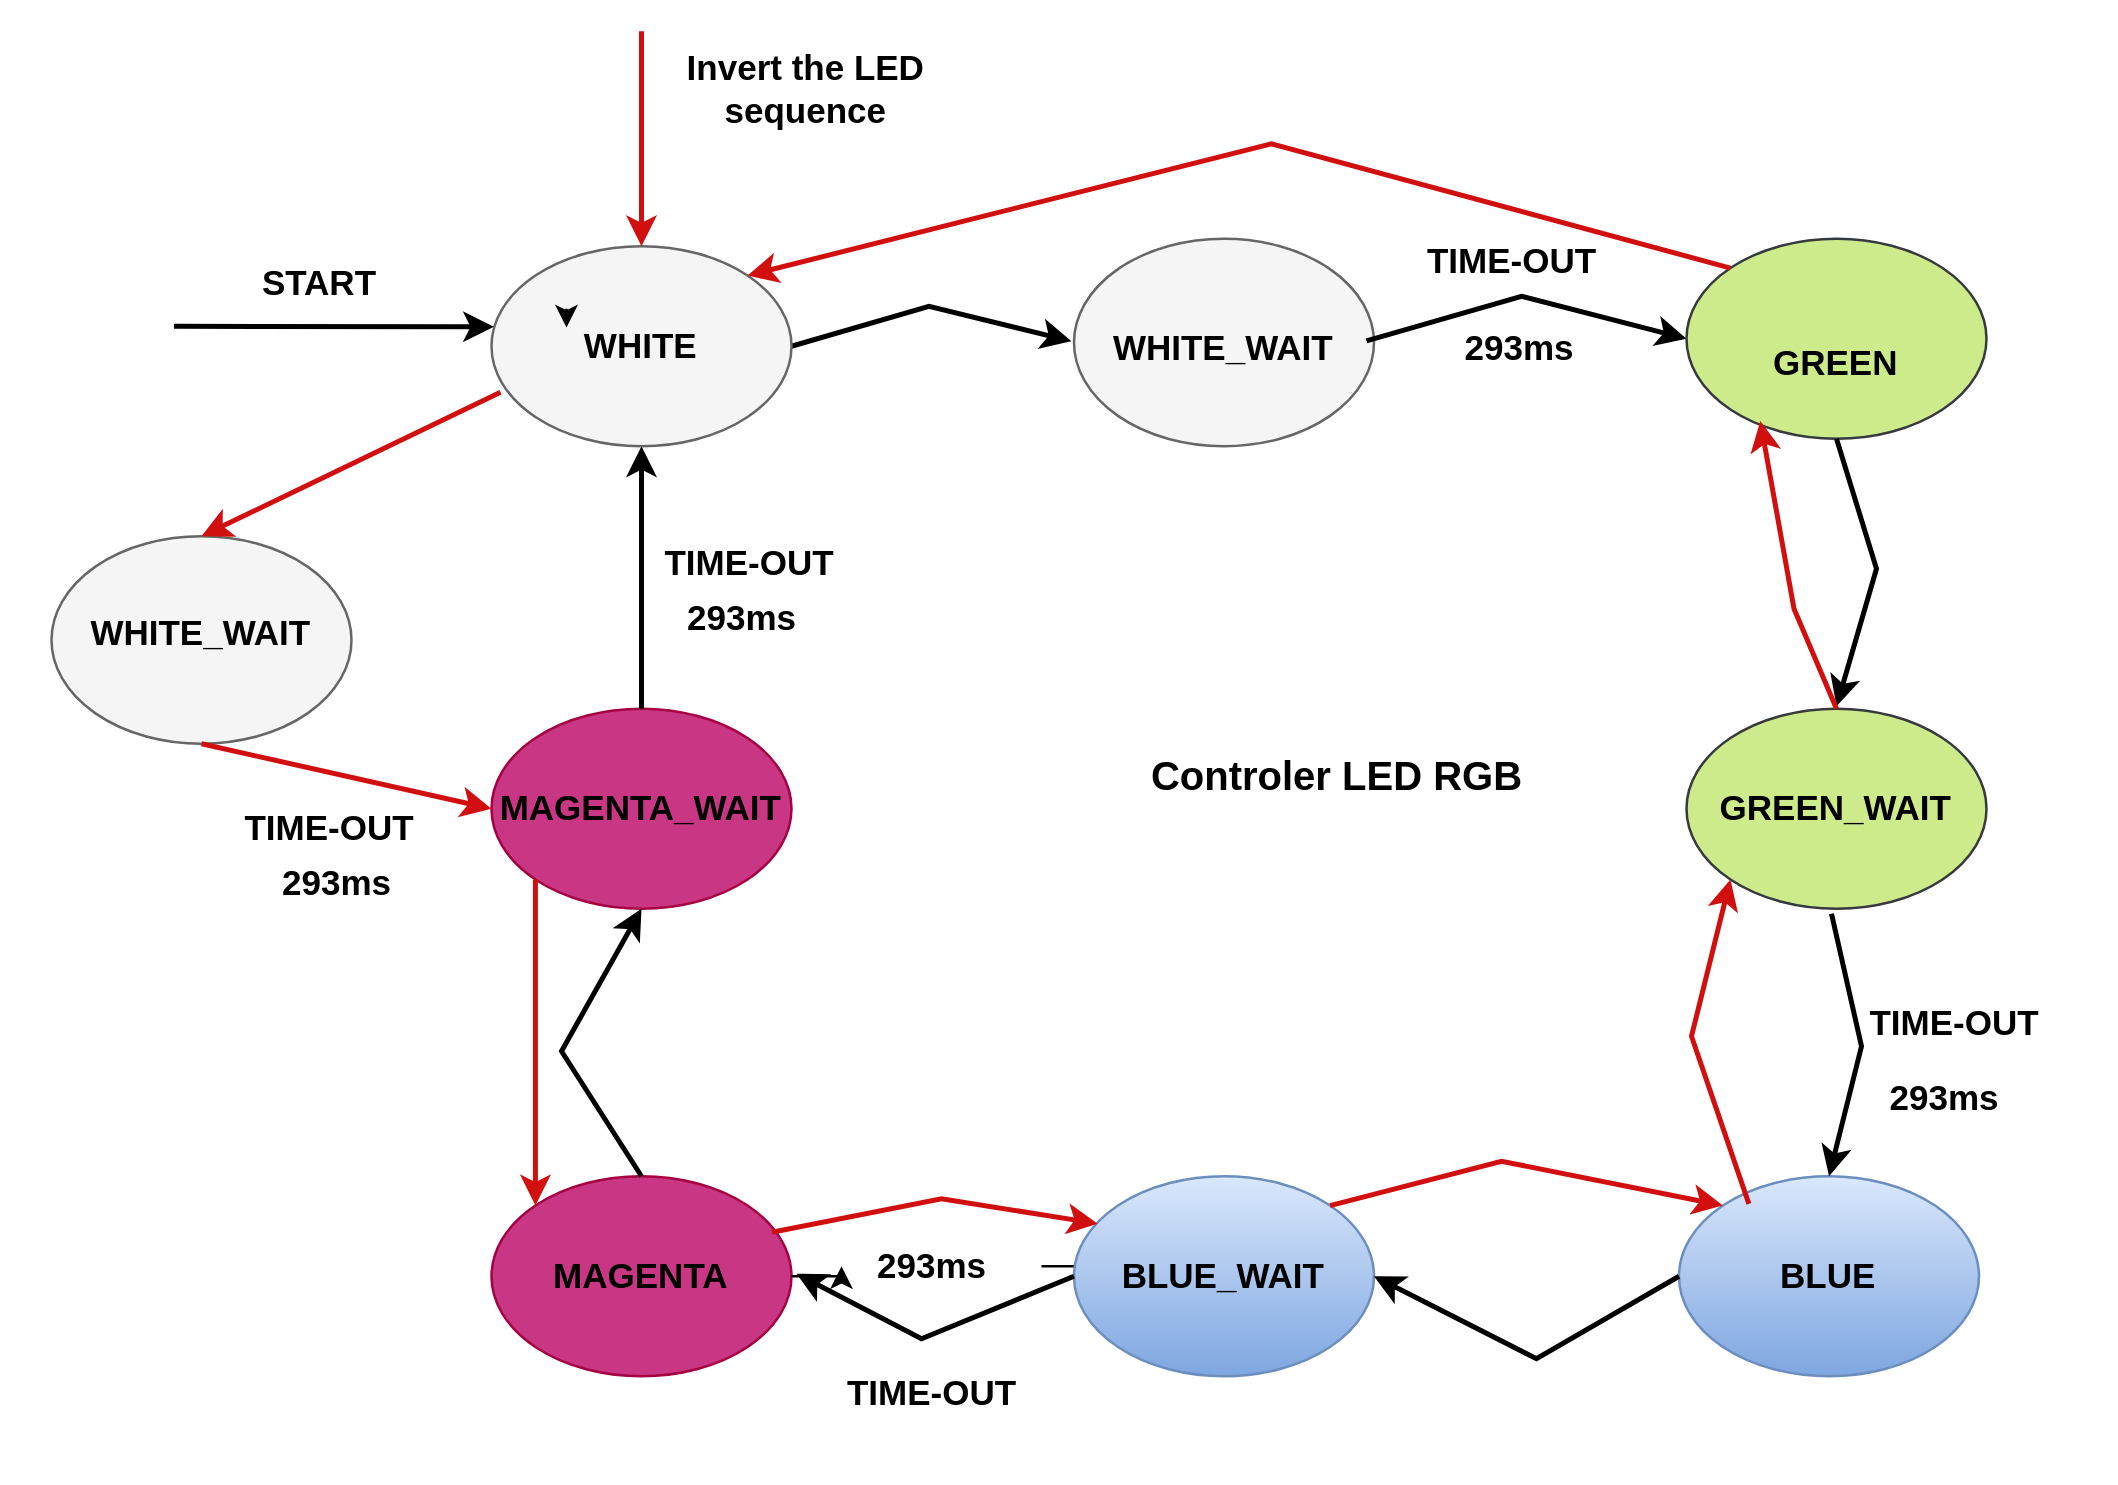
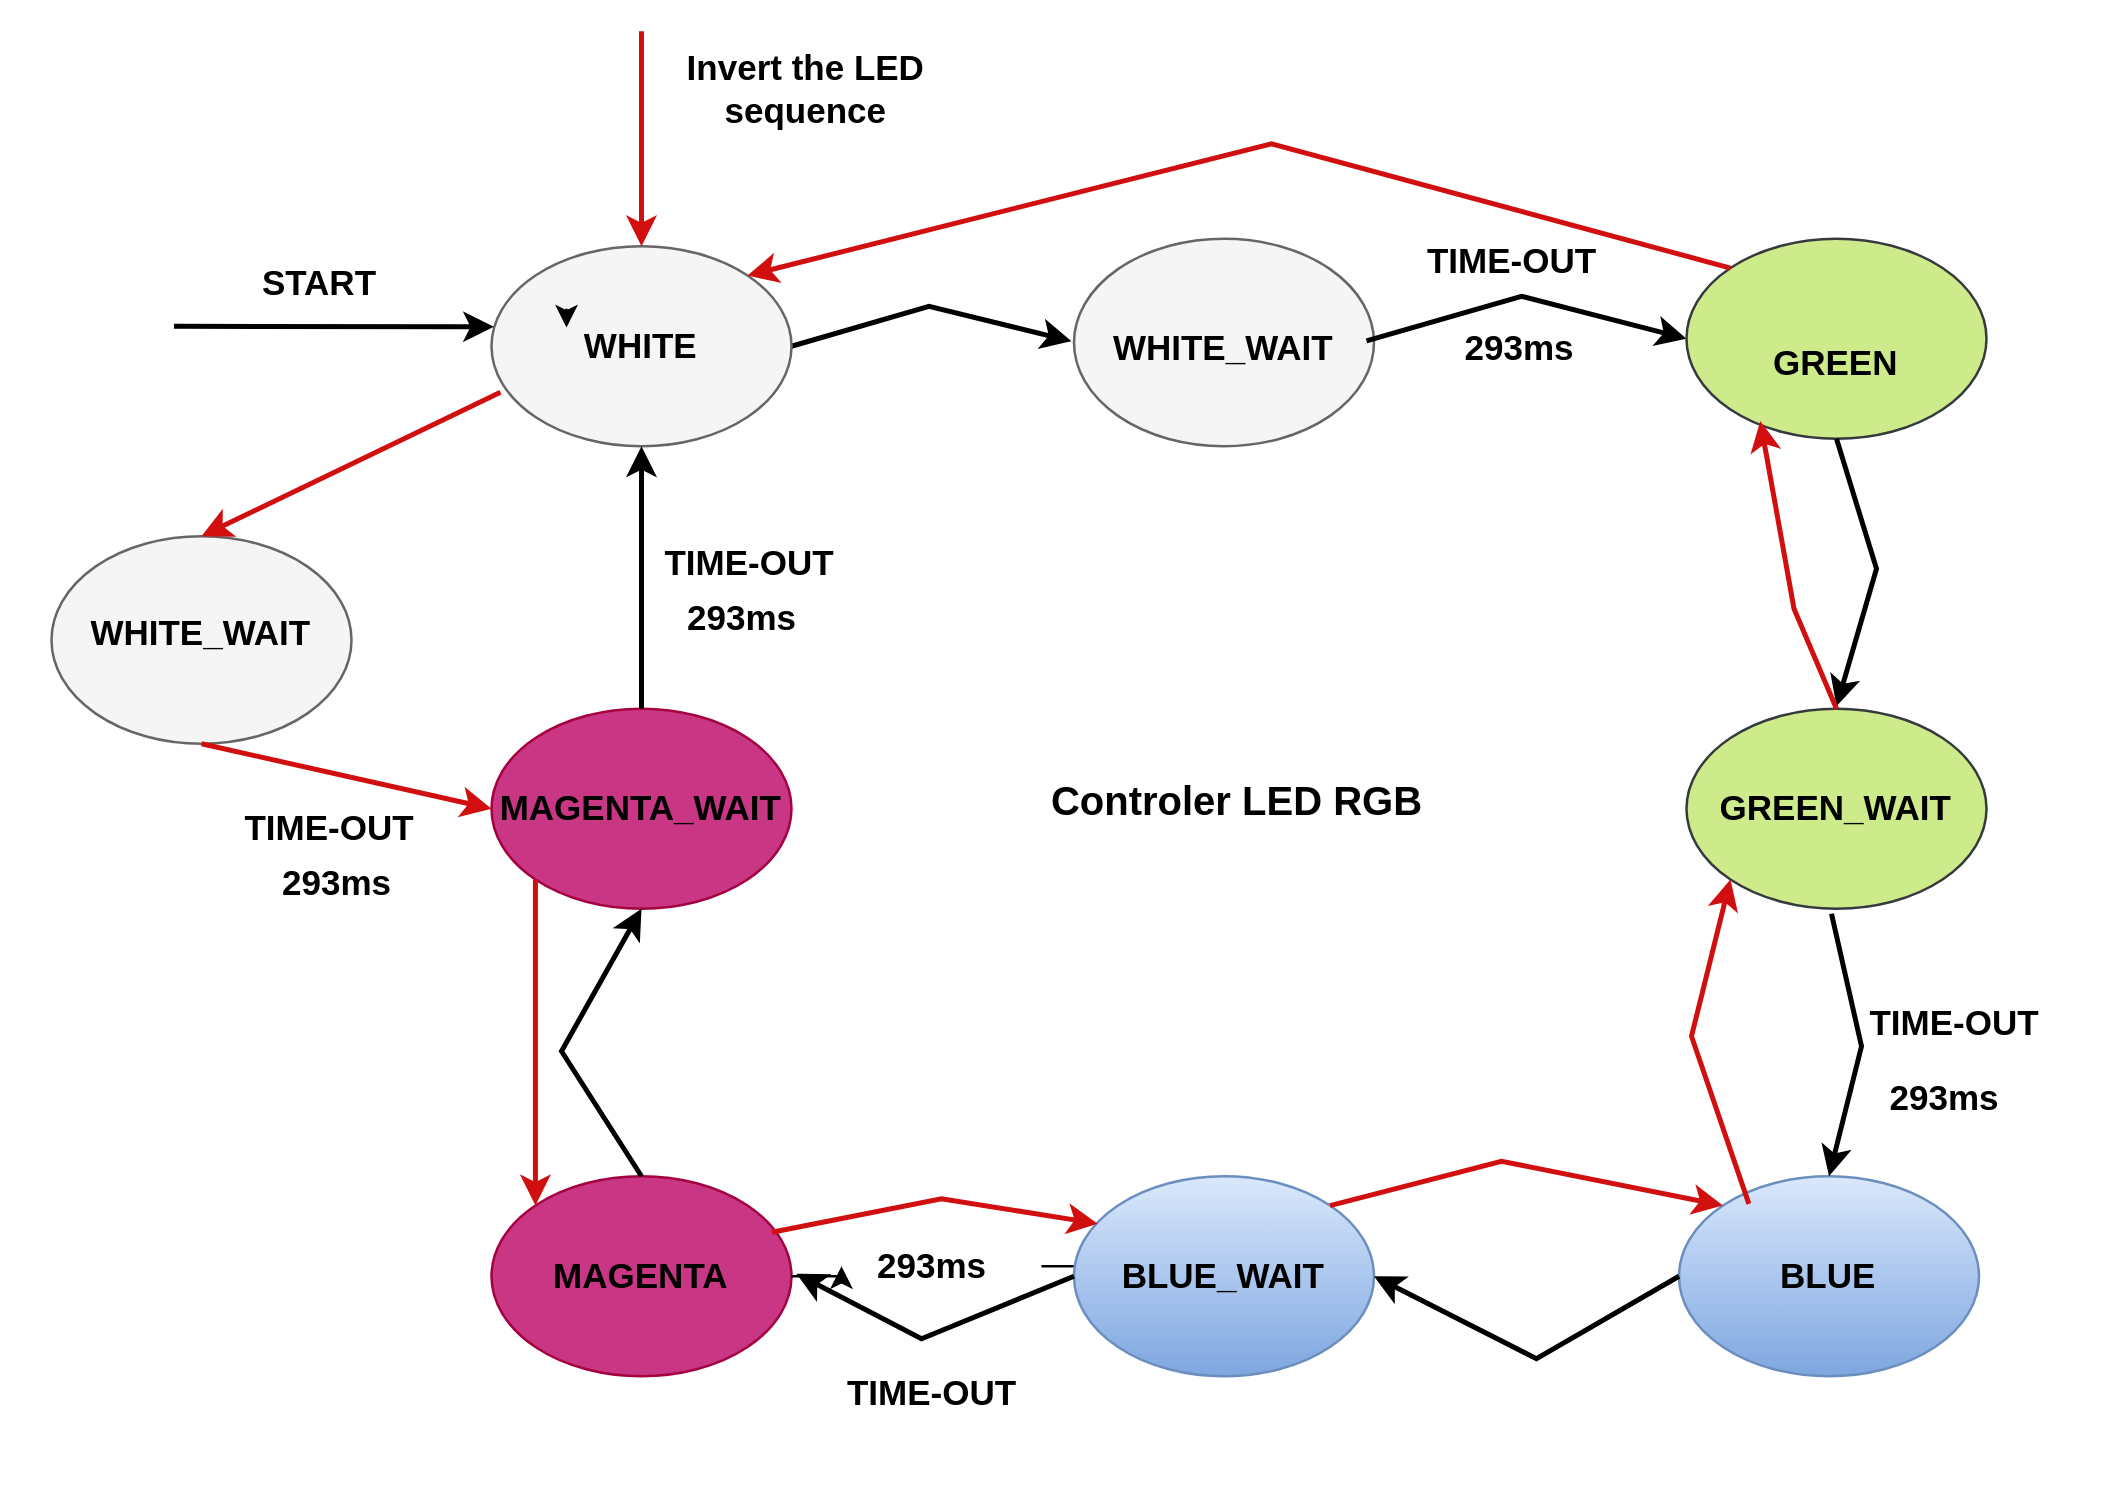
node "Controler LED RGB": moved (1338, 776) -> (1238, 801)
